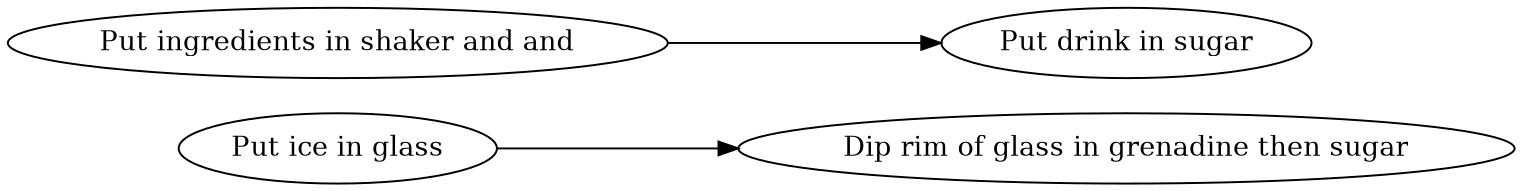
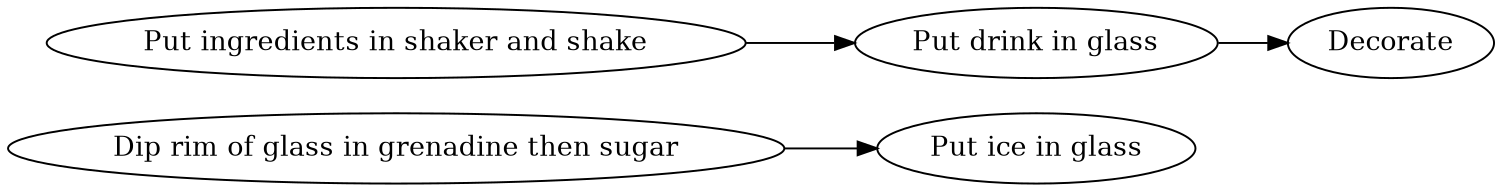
node "Put ingredients in shaker and and": label "Put ingredients in shaker and and" -> "Put ingredients in shaker and shake"
node "Put drink in sugar": label "Put drink in sugar" -> "Put drink in glass"
node "Decorate": added
edge "Put ice in glass" -> "Dip rim of glass in grenadine then sugar": reversed
